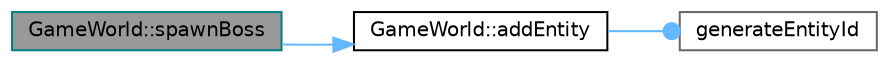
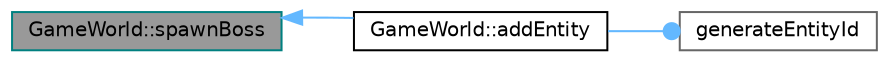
edge "GameWorld::spawnBoss" -> "GameWorld::addEntity": reversed
